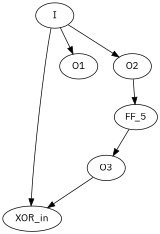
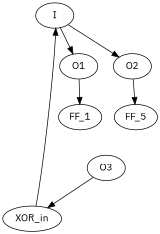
edge "I" -> "XOR_in": reversed
node "FF_1": added
edge "FF_5" -> "O3": removed
